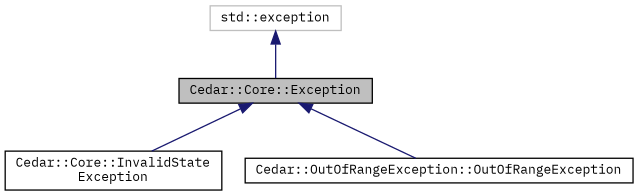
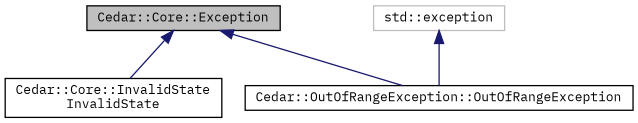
edge "Cedar::Core::Exception" -> "std::exception": now "Cedar::OutOfRangeException::OutOfRangeException" -> "std::exception"
node "Cedar::Core::InvalidState Exception": label "Cedar::Core::InvalidState Exception" -> "Cedar::Core::InvalidState InvalidState"
